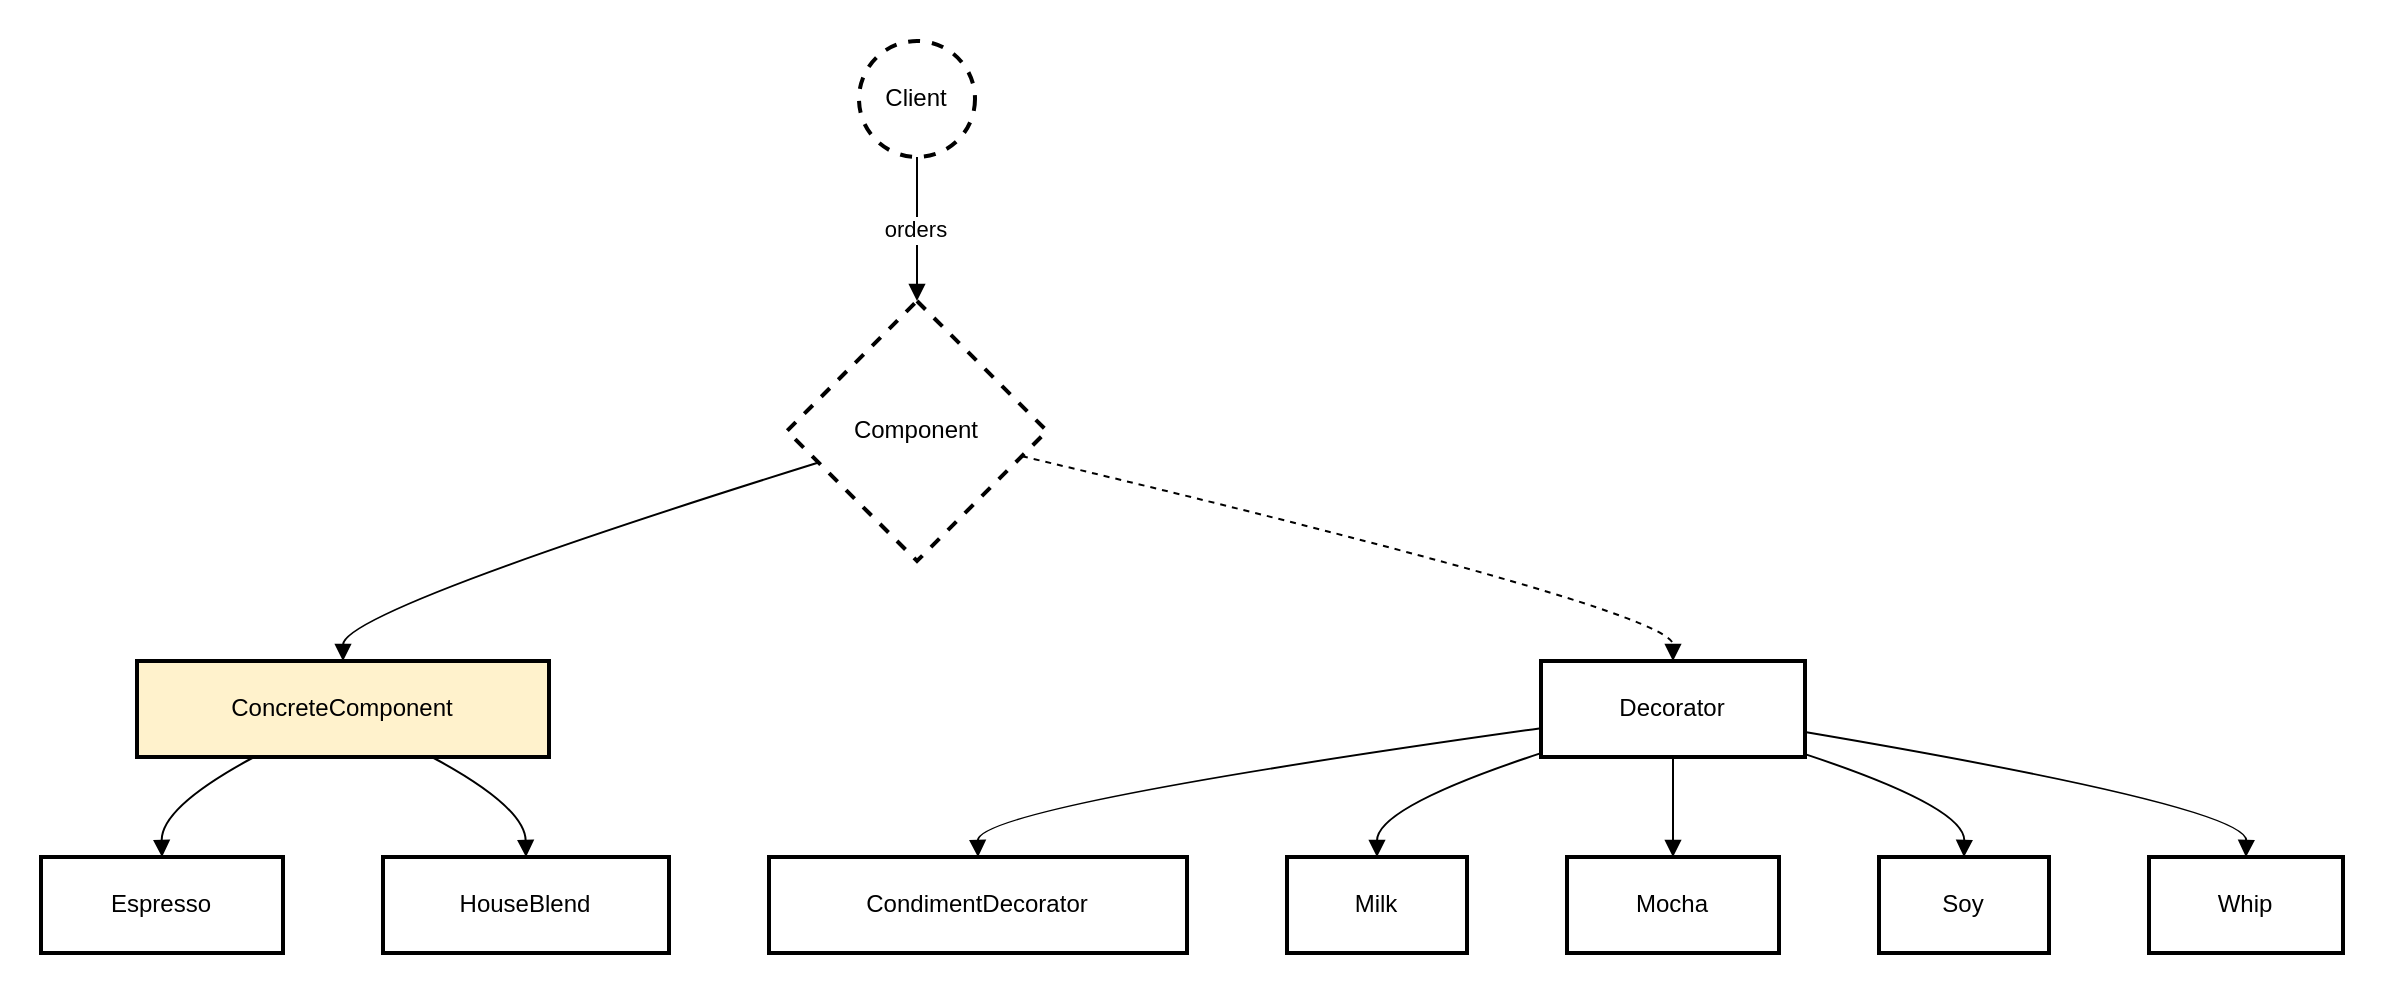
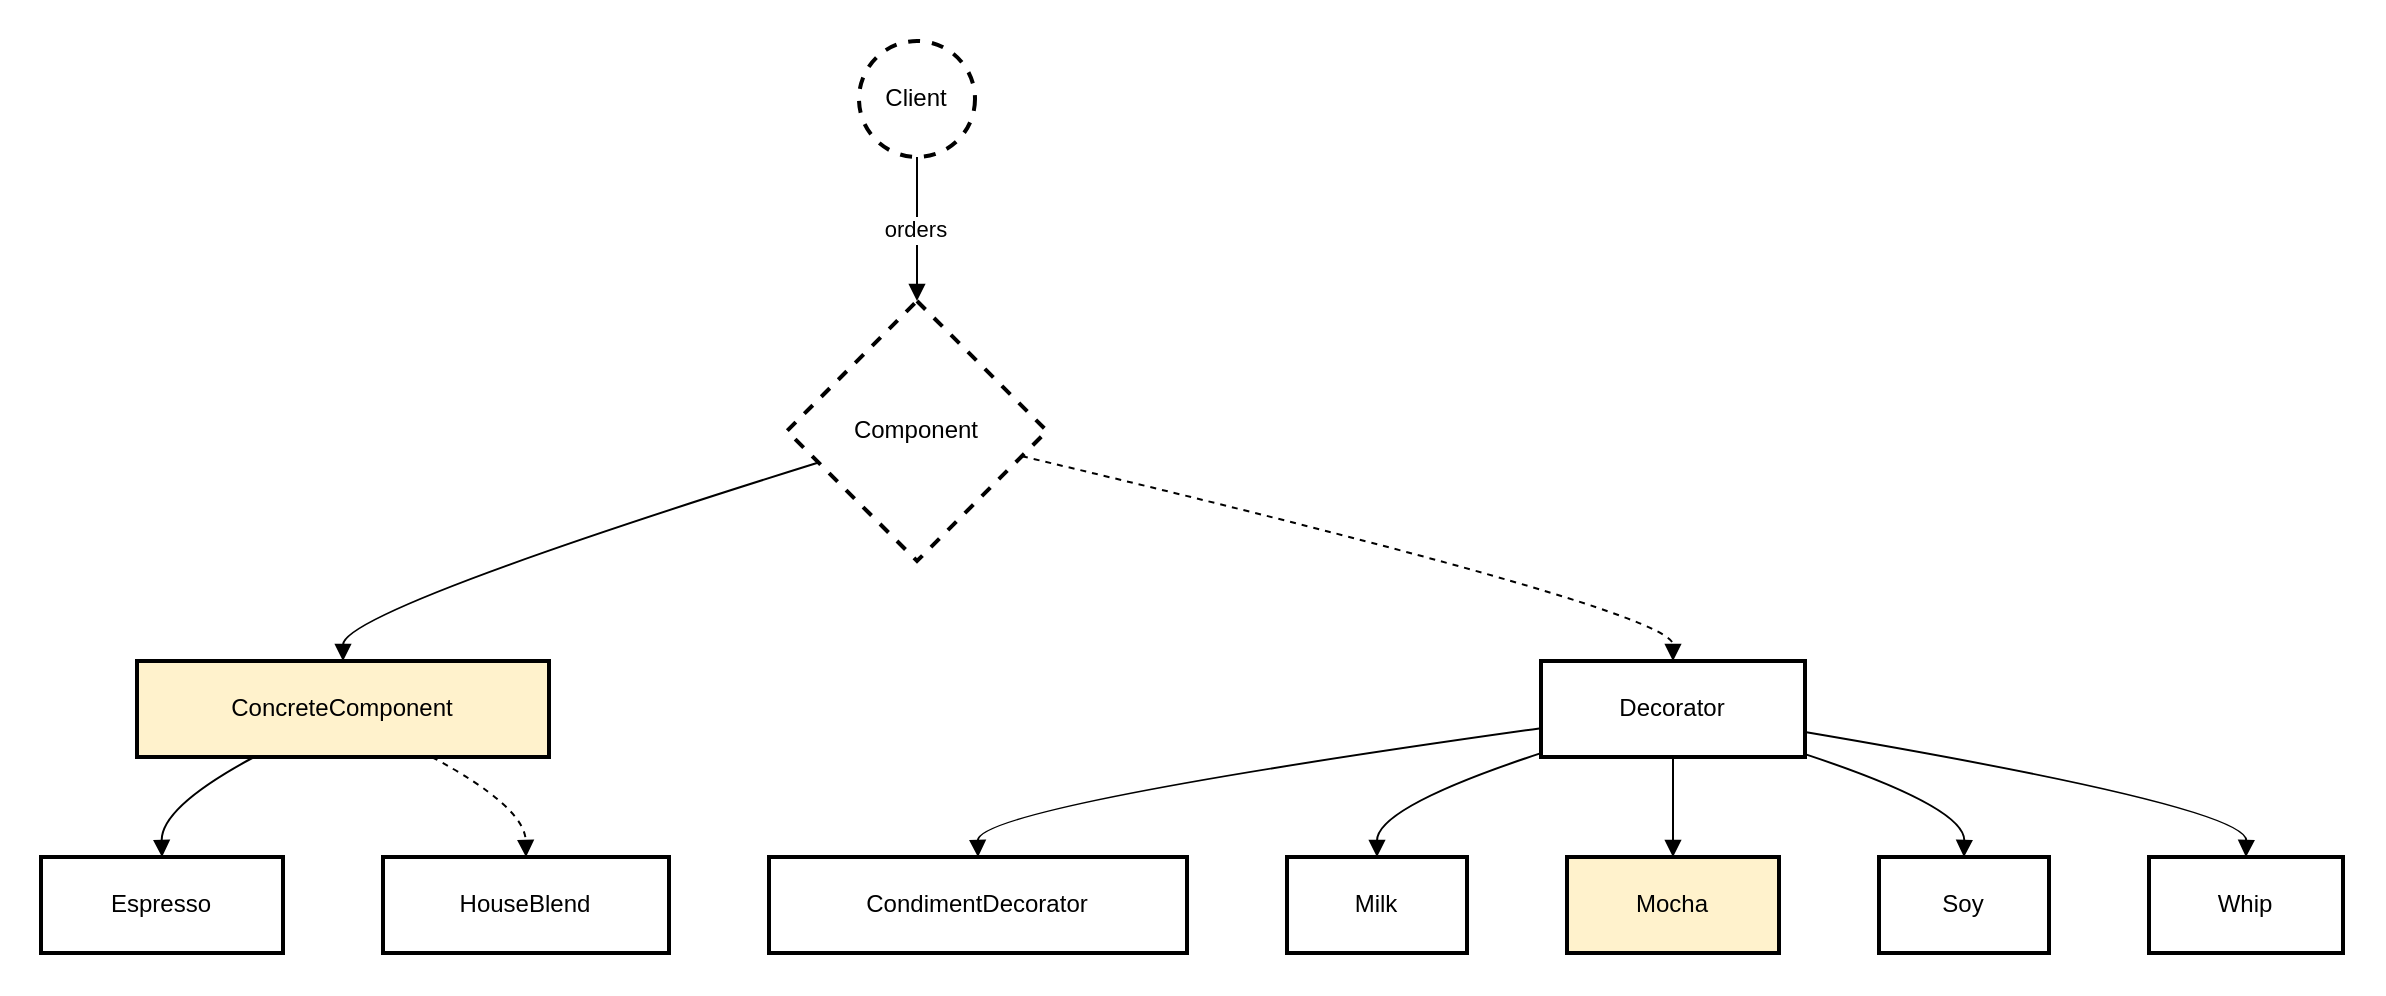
edge "ConcreteComponent" -> "HouseBlend": style solid -> dashed
node "Mocha": fillcolor #ffffff -> #fff2cc
